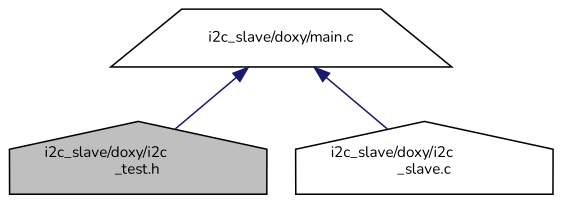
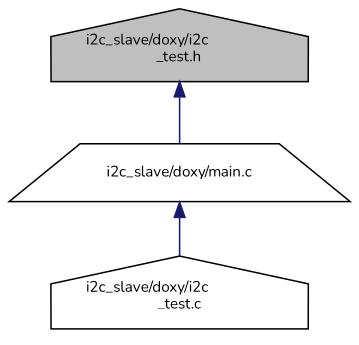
edge "i2c_slave/doxy/i2c _test.h" -> "i2c_slave/doxy/main.c": reversed
node "i2c_slave/doxy/i2c _slave.c": label "i2c_slave/doxy/i2c _slave.c" -> "i2c_slave/doxy/i2c _test.c"
